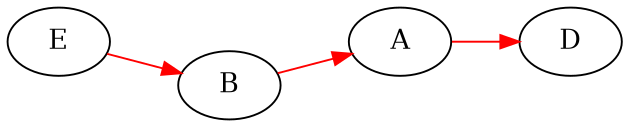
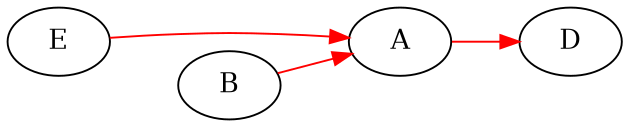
edge "E" -> "B": now "E" -> "A"
